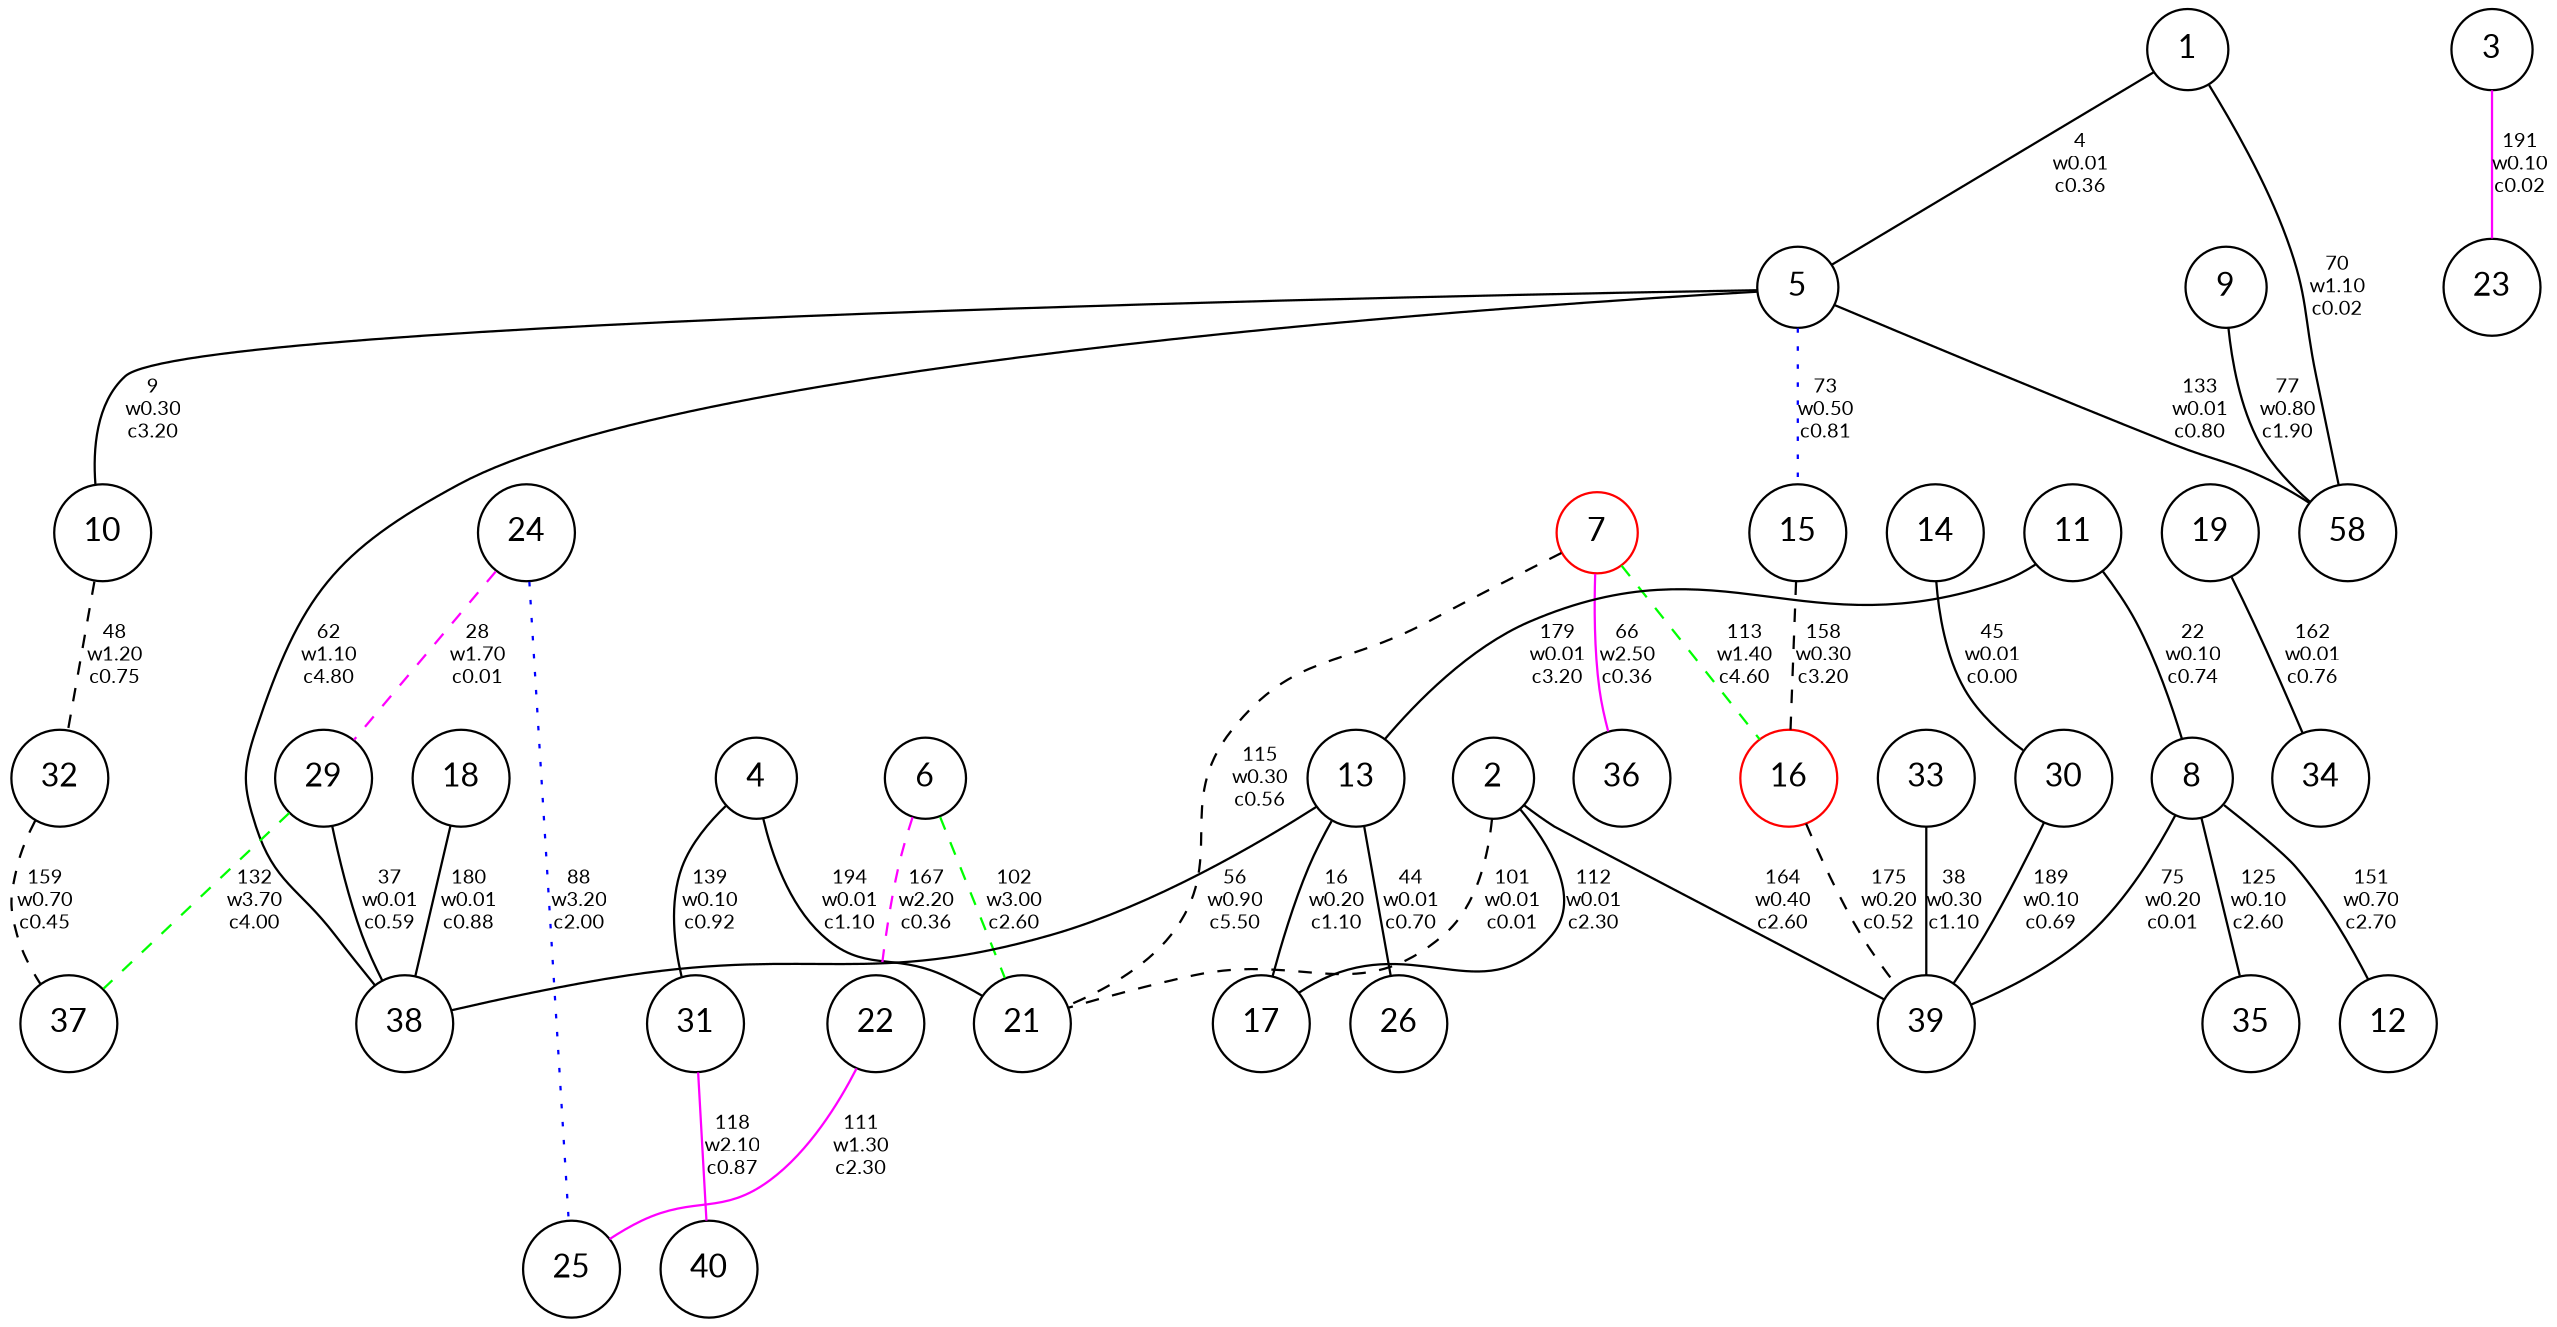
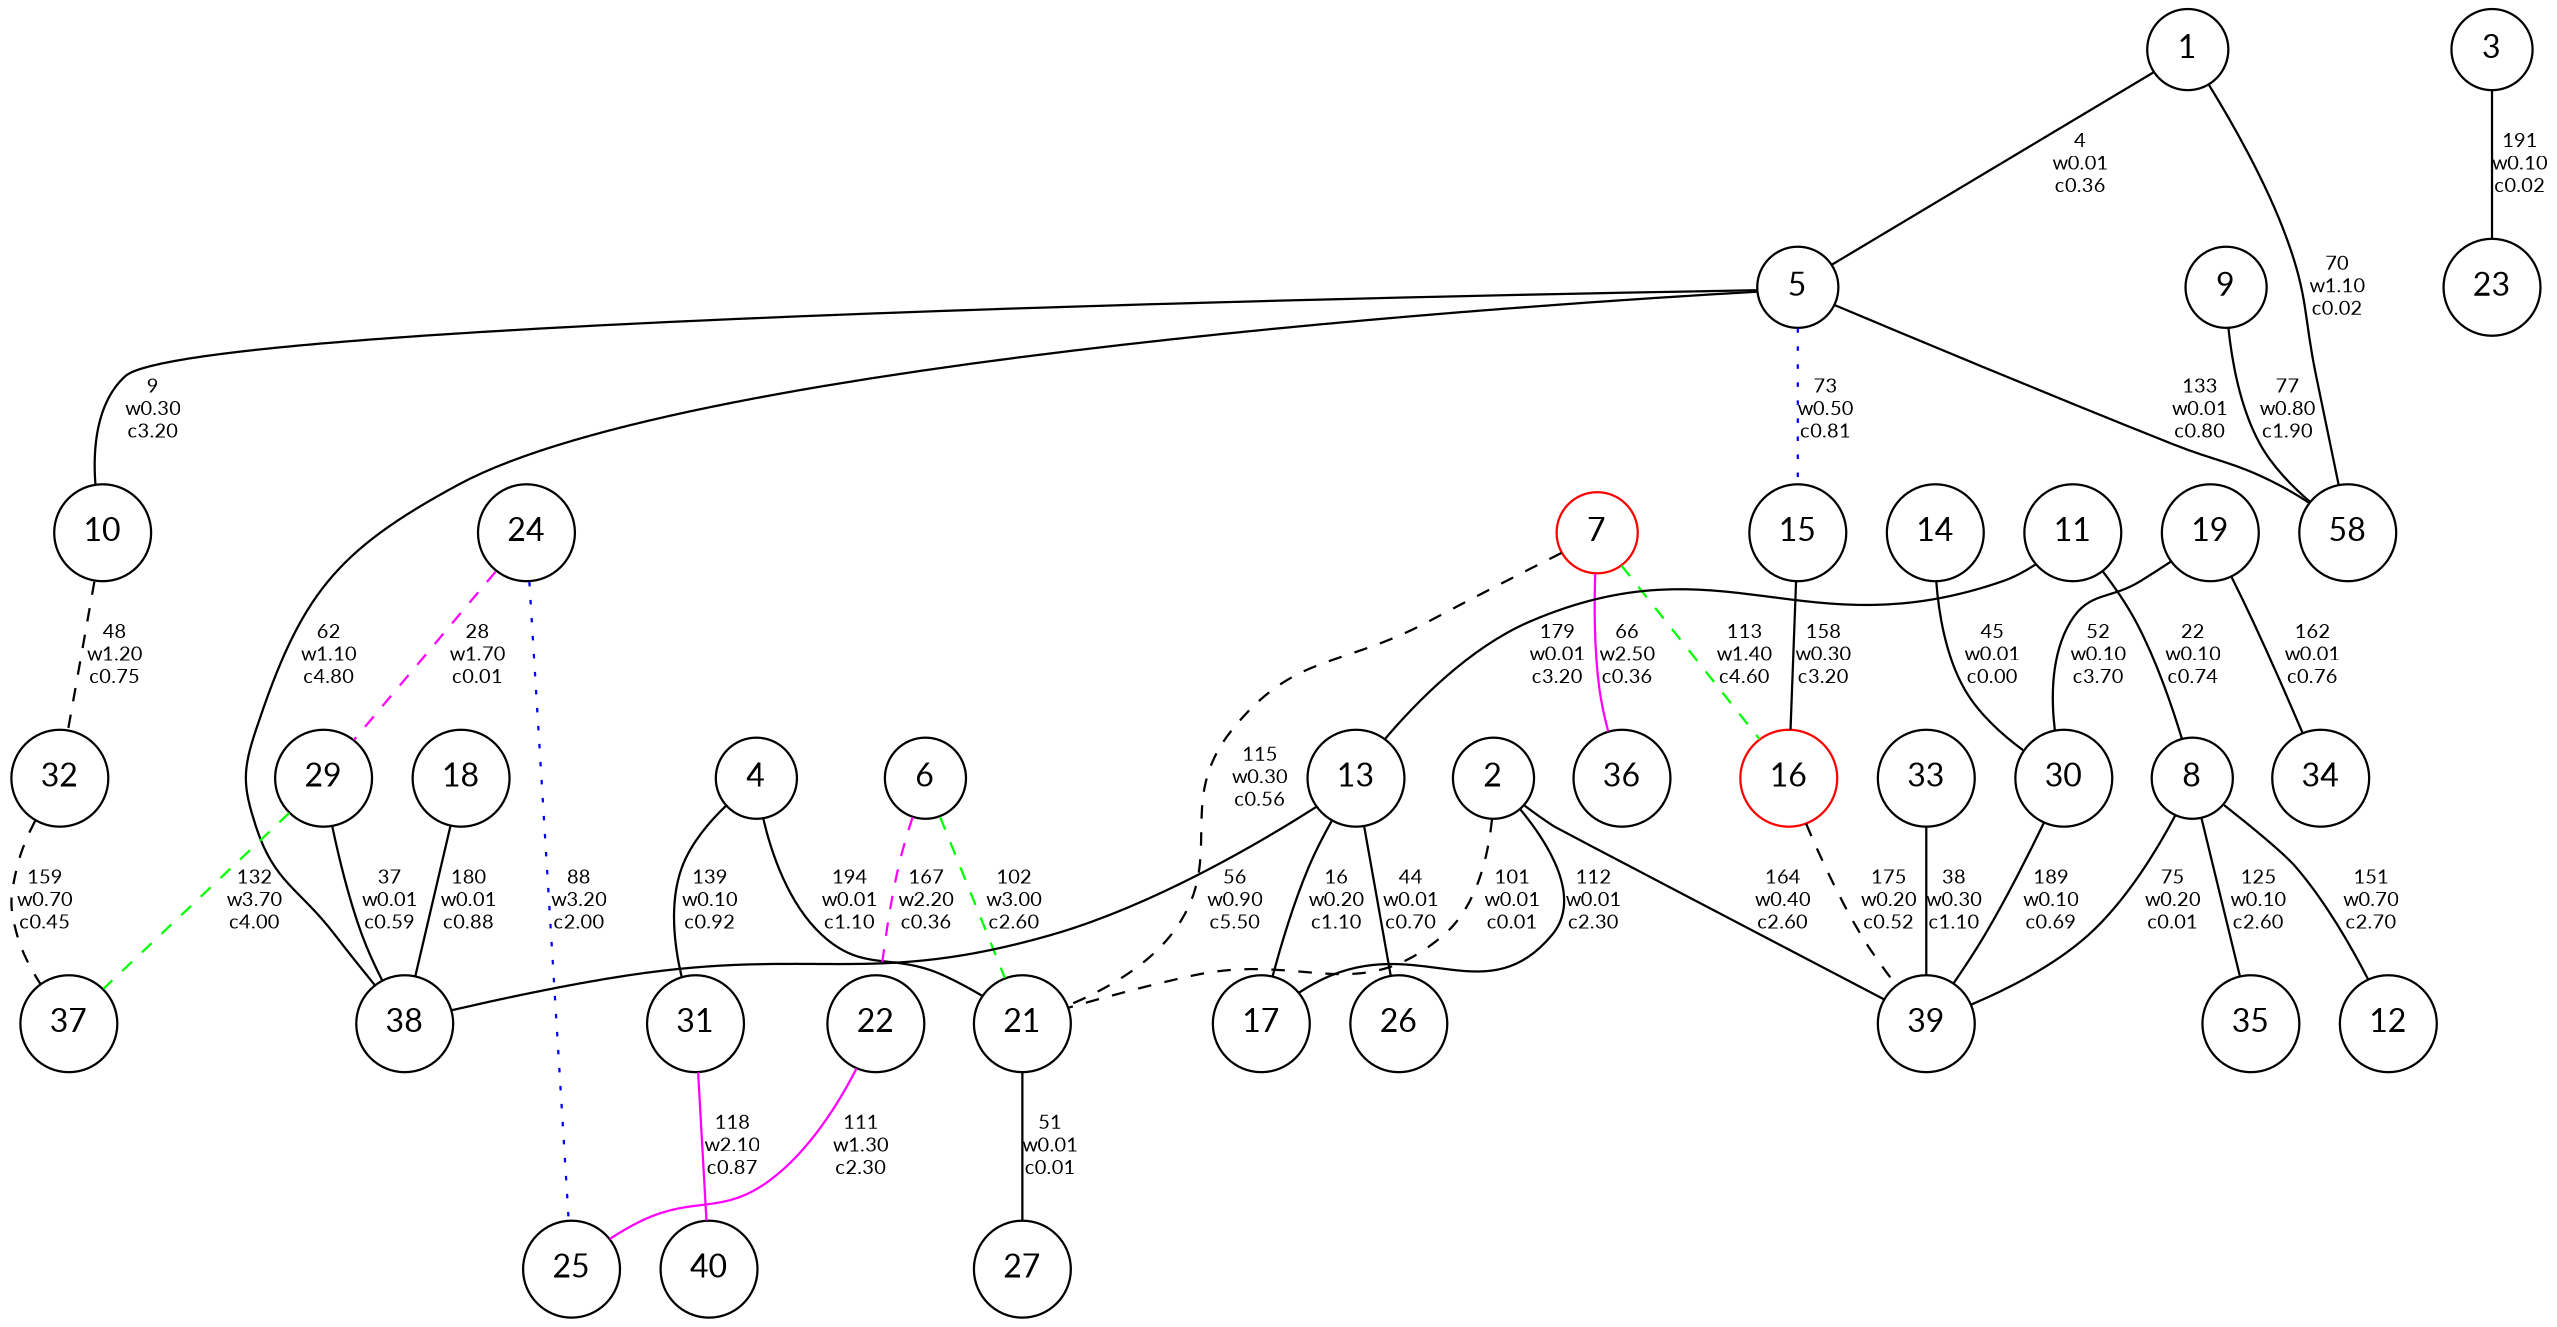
edge "3" -- "23": color #ff00ff -> #000000
edge "19" -- "30": added, label "52 w0.10 c3.70"
edge "15" -- "16": style dashed -> solid
node "27": added
